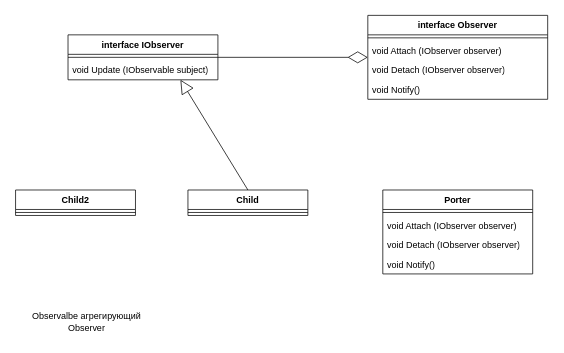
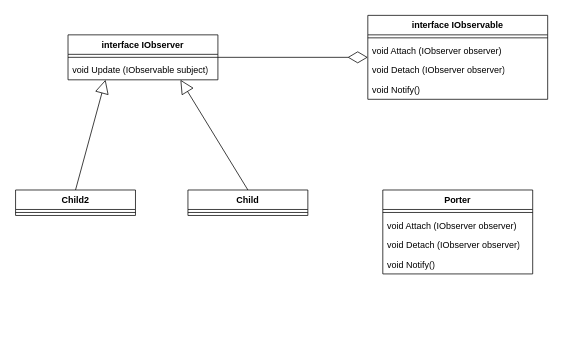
node "interface Observer": label "interface Observer" -> "interface IObservable"
edge "Child2" -> "interface IObserver": added
node "Observalbe агрегирующий Observer": removed
